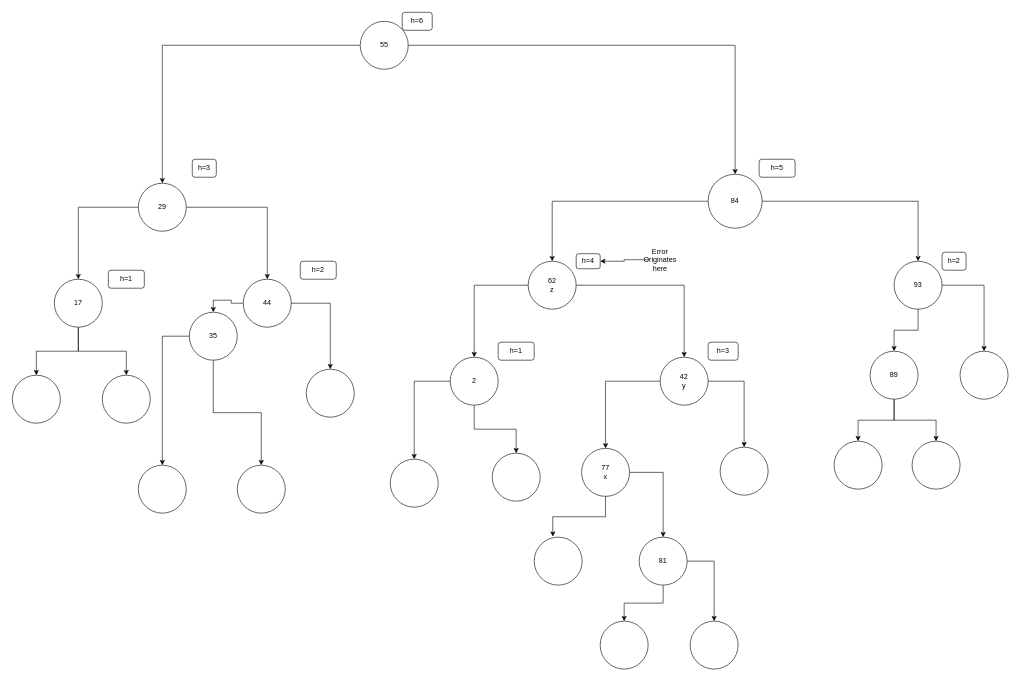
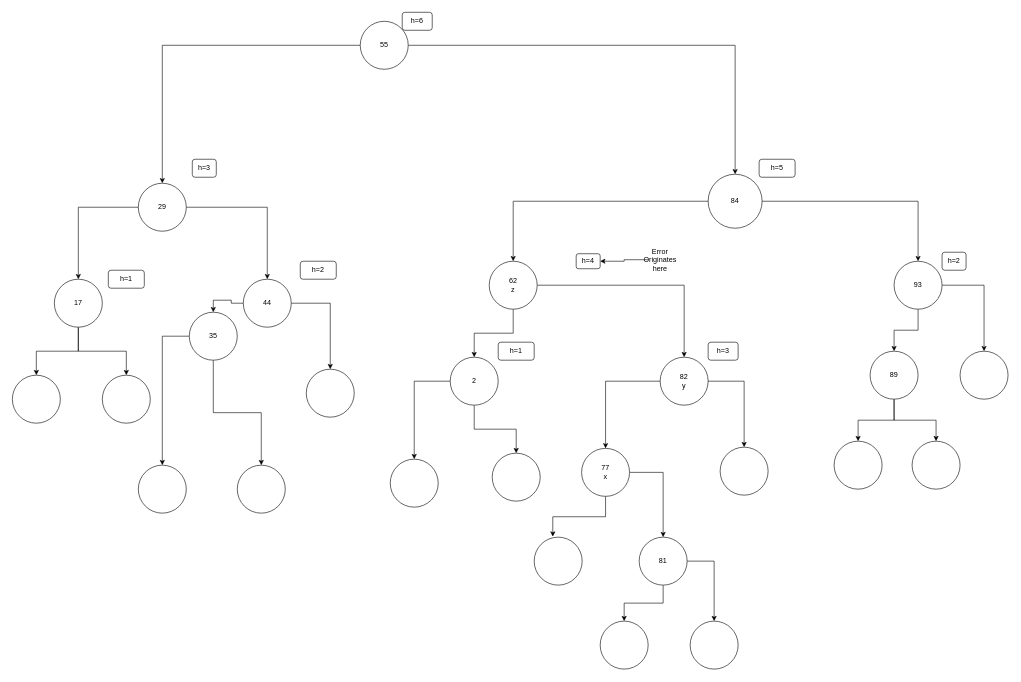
node "62 z": moved (552, 285) -> (513, 285)
node "42 y": label "42 y" -> "82 y"
